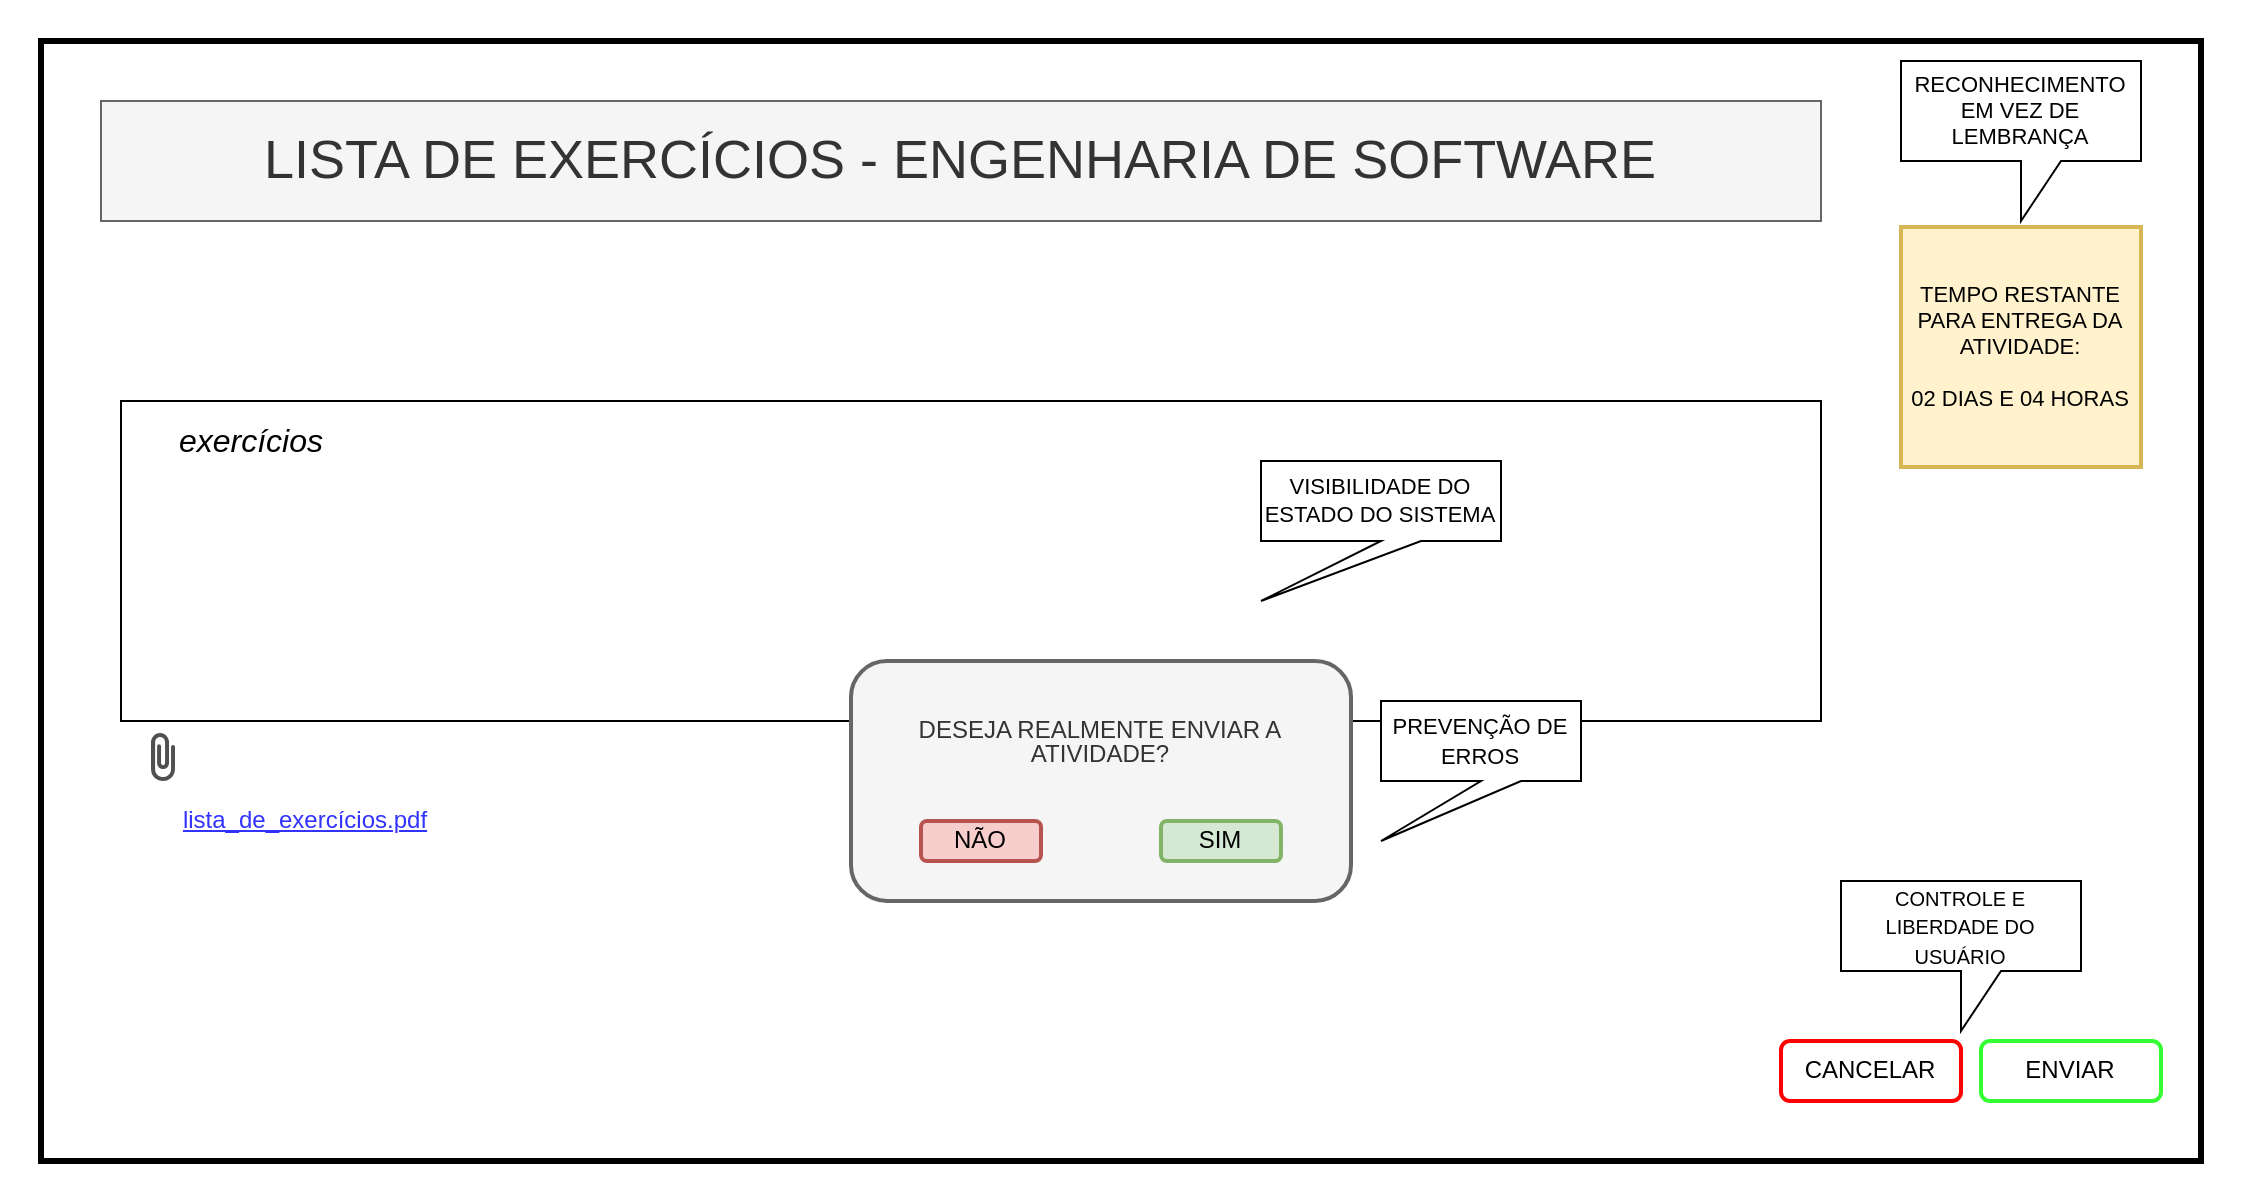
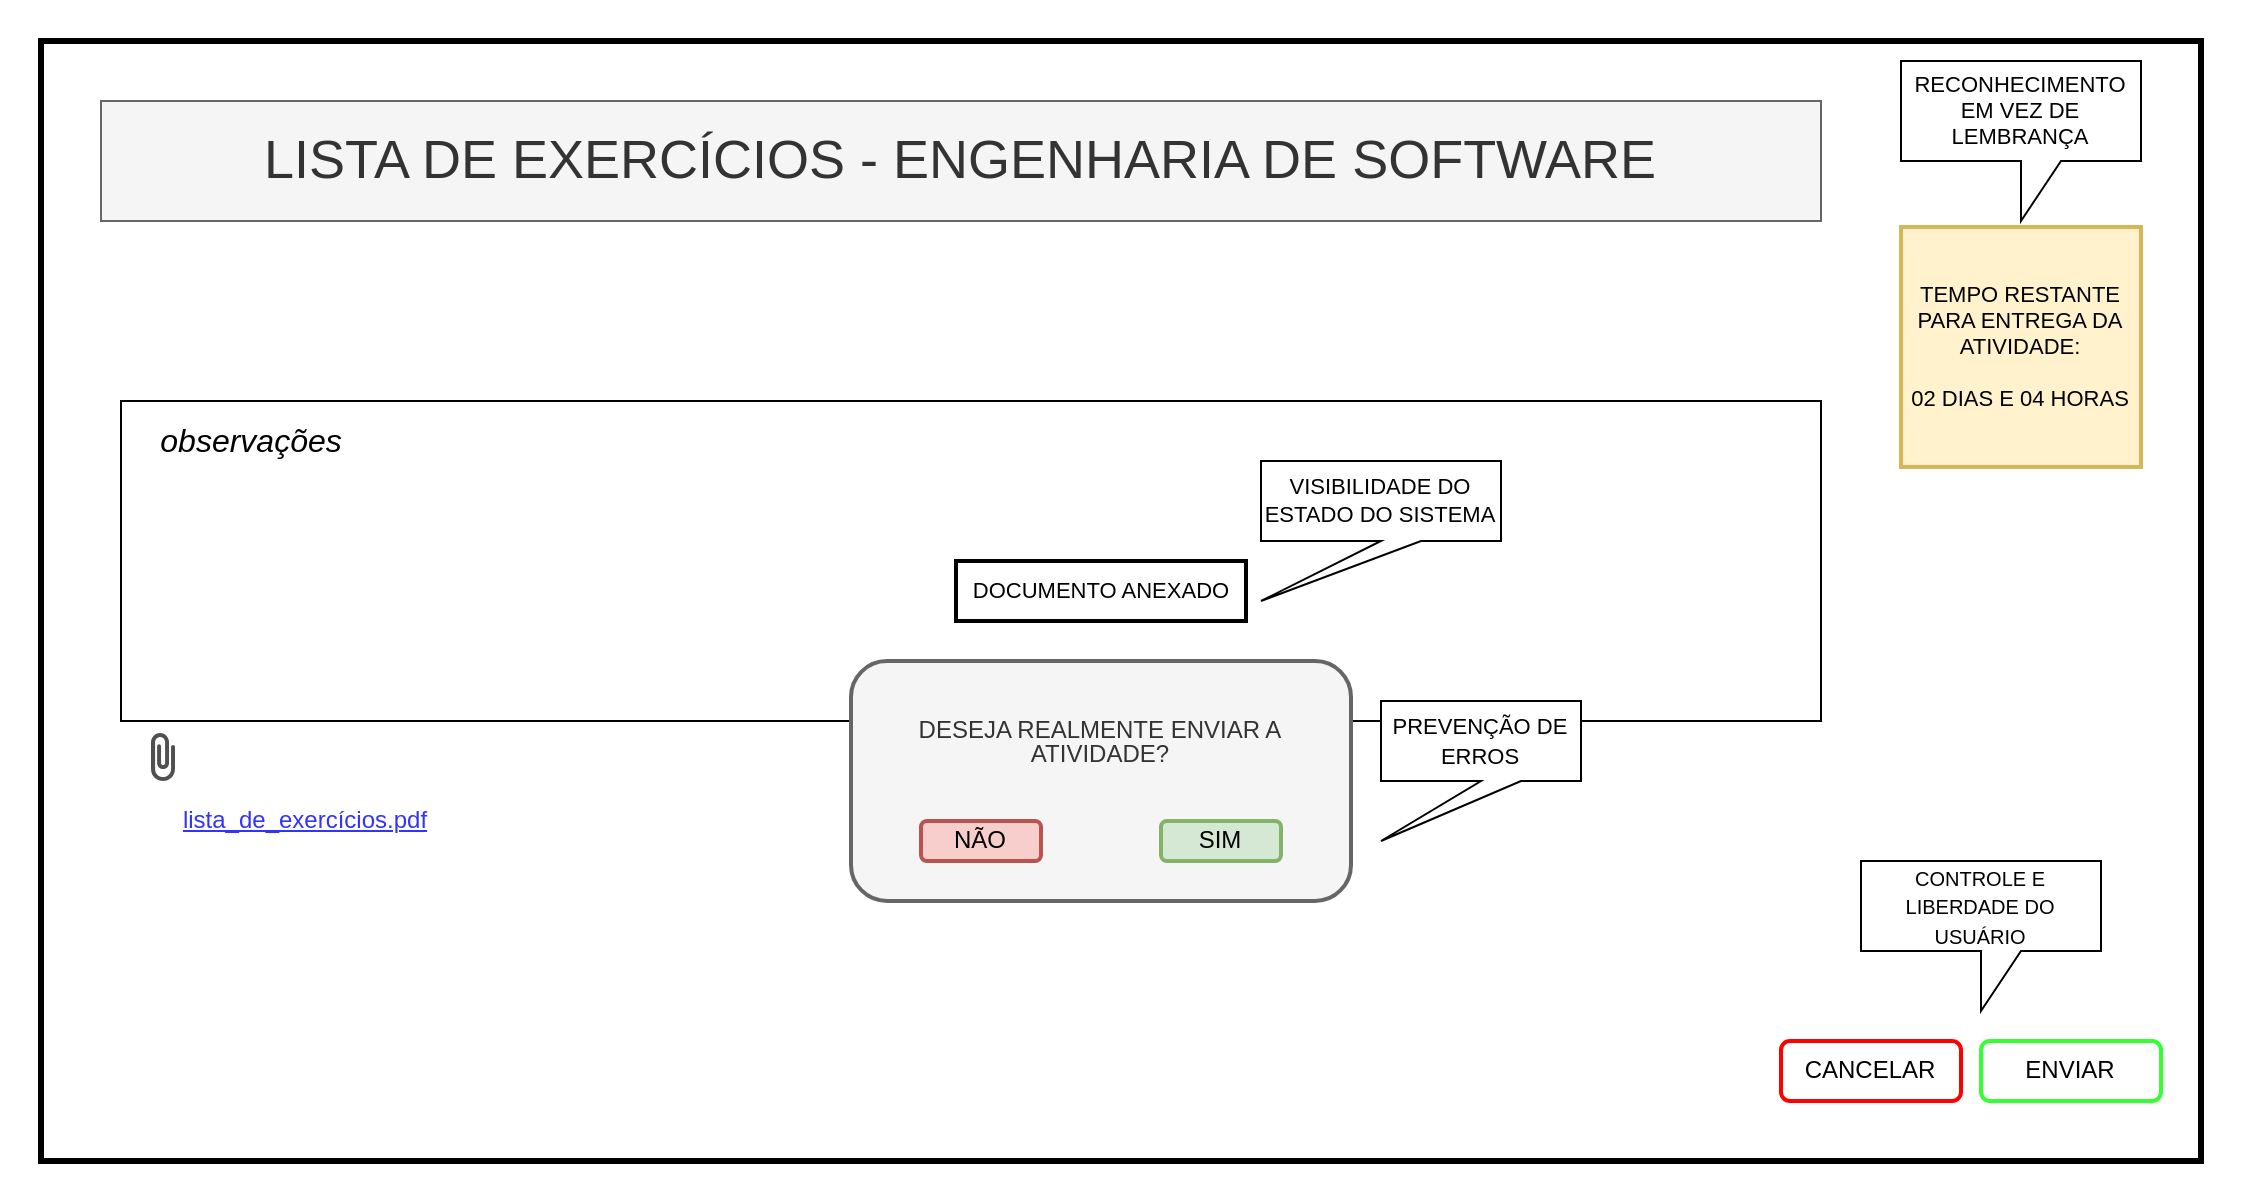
node "exercícios": label "exercícios" -> "observações"
node "DOCUMENTO ANEXADO": added
node "CONTROLE E LIBERDADE DO USUÁRIO": moved (1961, 956) -> (1981, 936)
